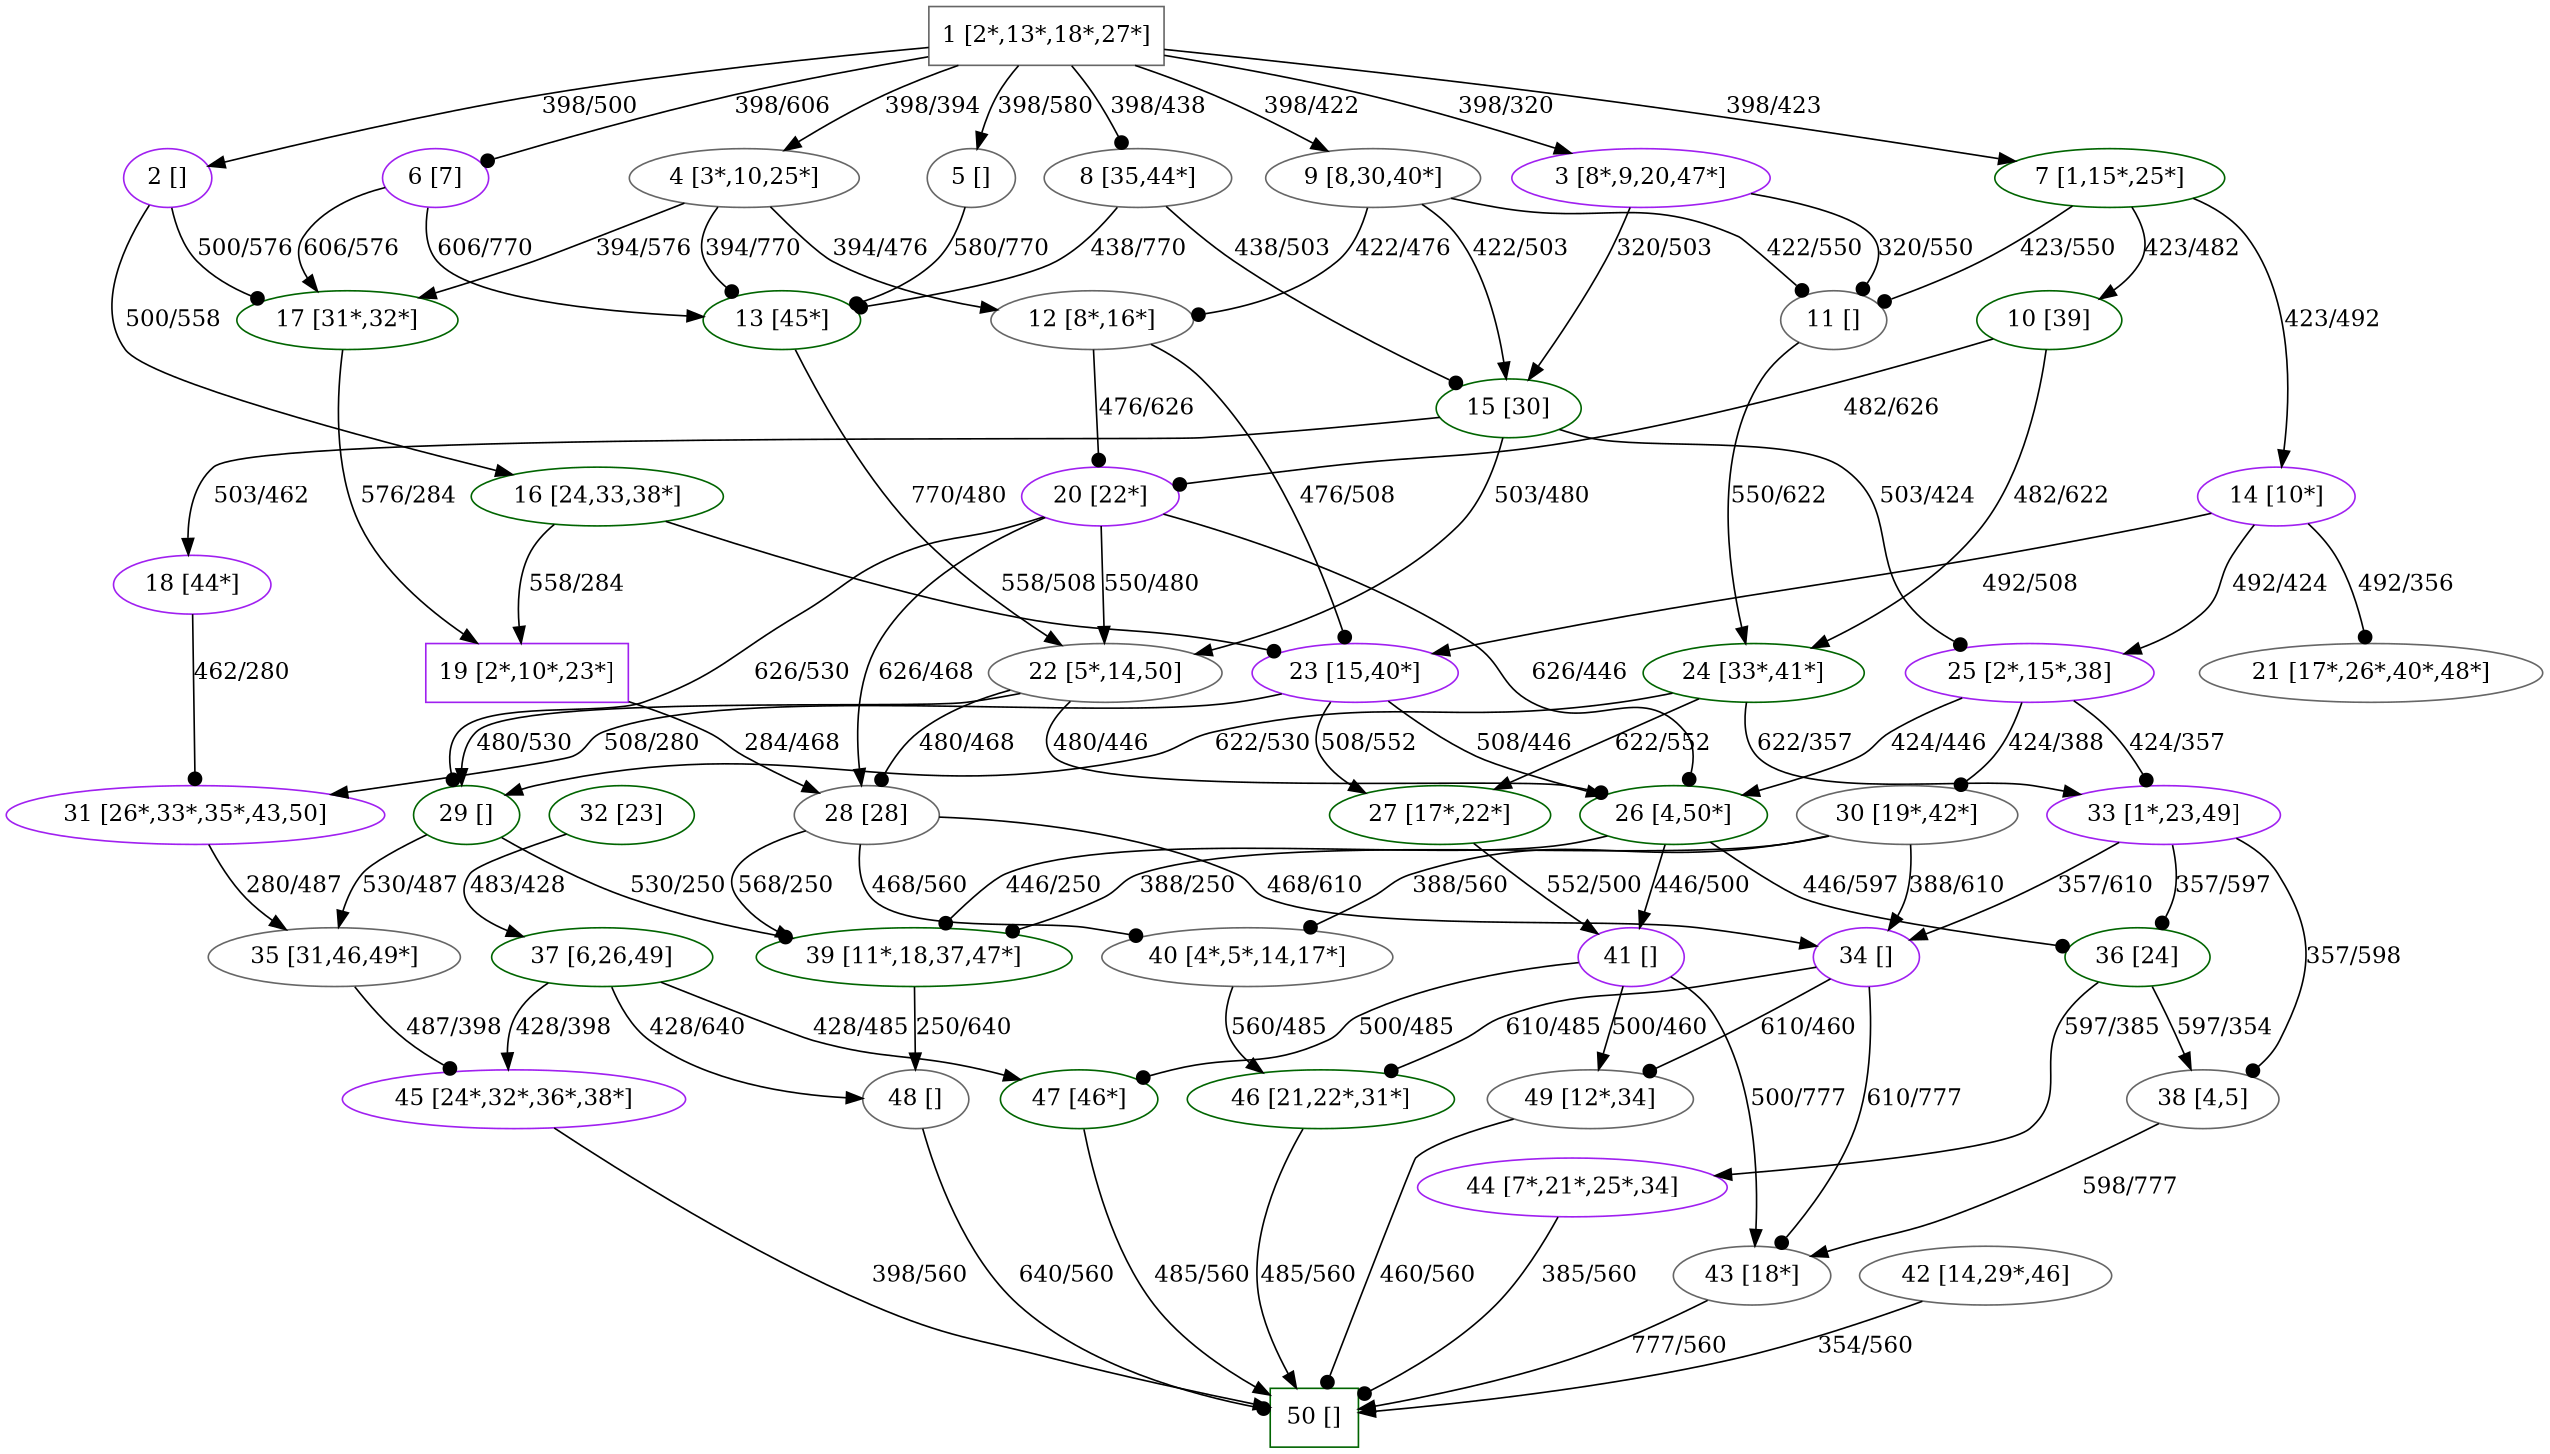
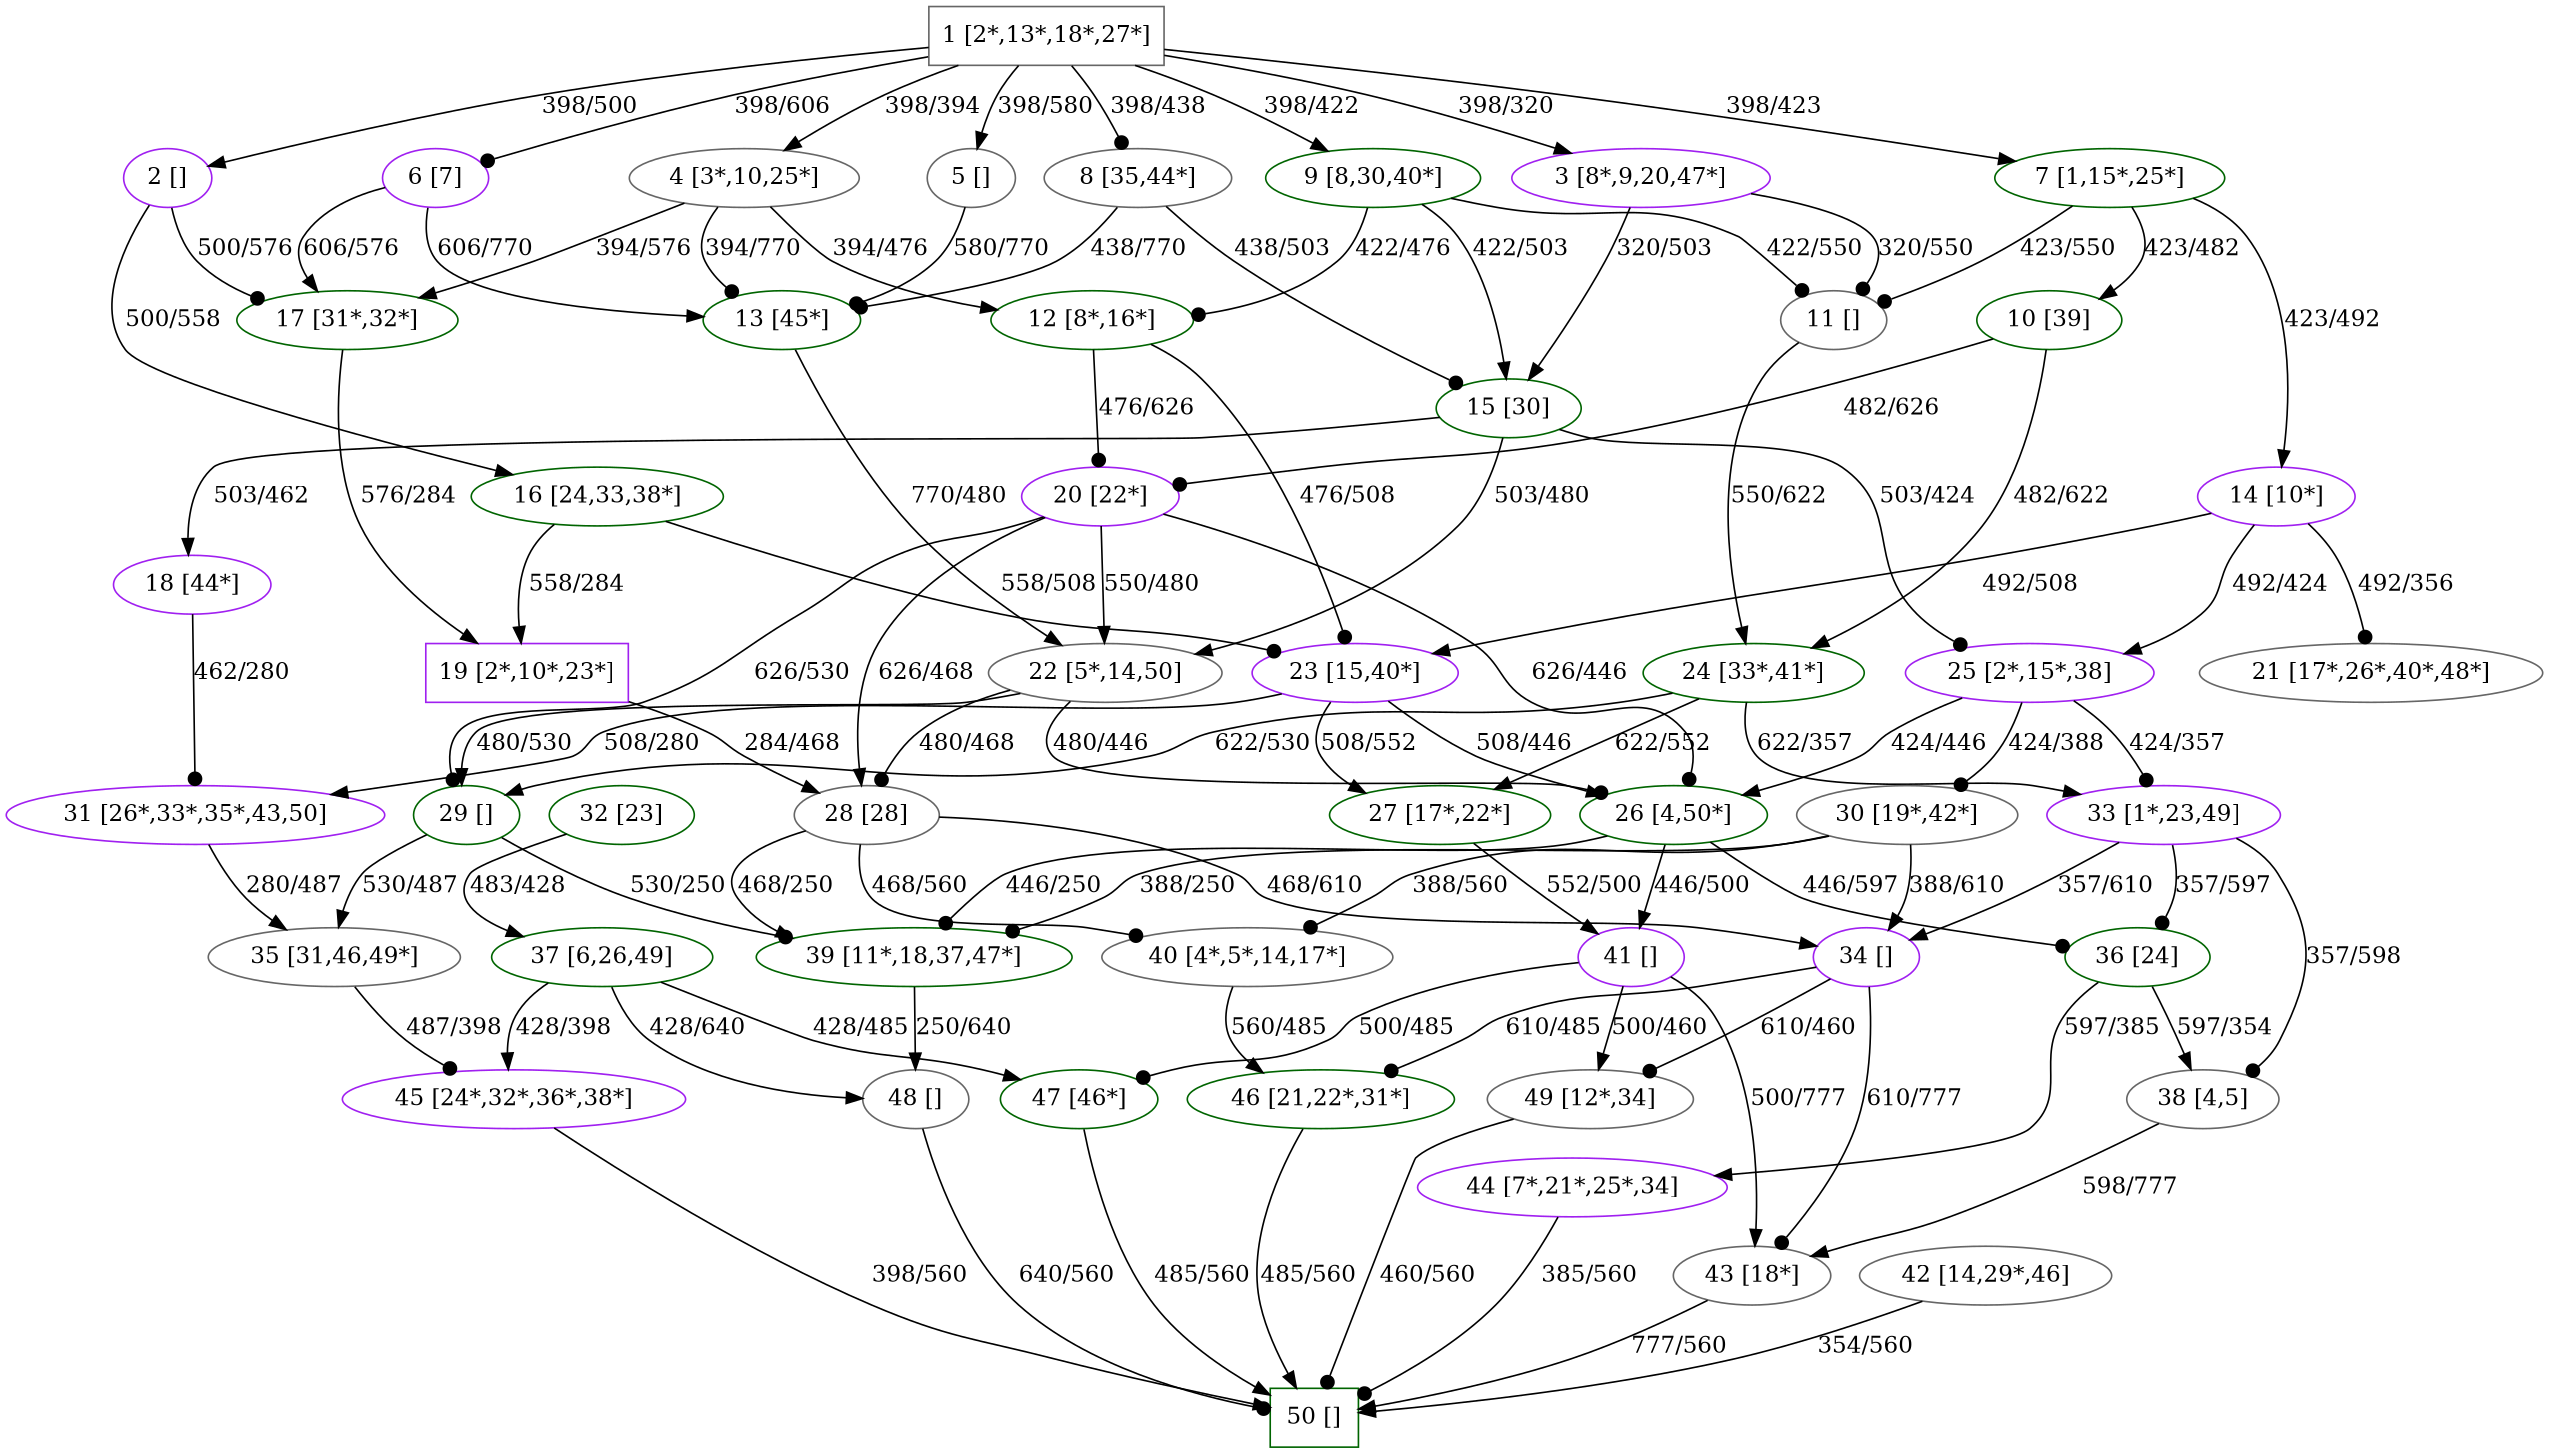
node "9 [8,30,40*]": color gray40 -> darkgreen
node "12 [8*,16*]": color gray40 -> darkgreen
edge "28 [28]" -> "39 [11*,18,37,47*]": label "568/250" -> "468/250"
